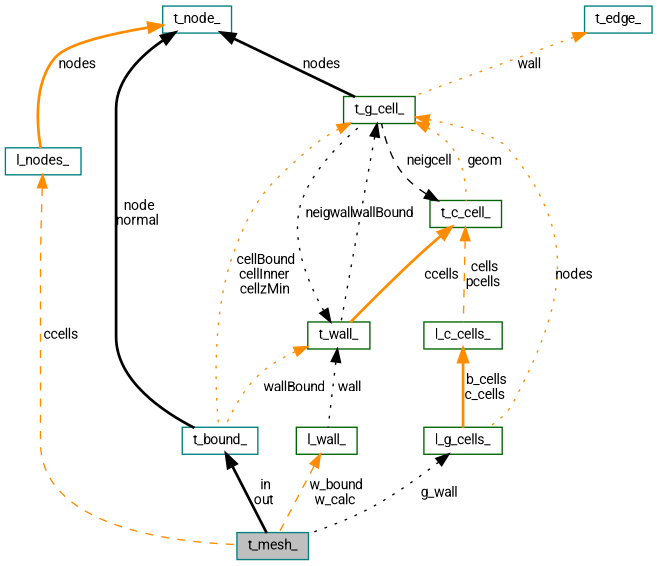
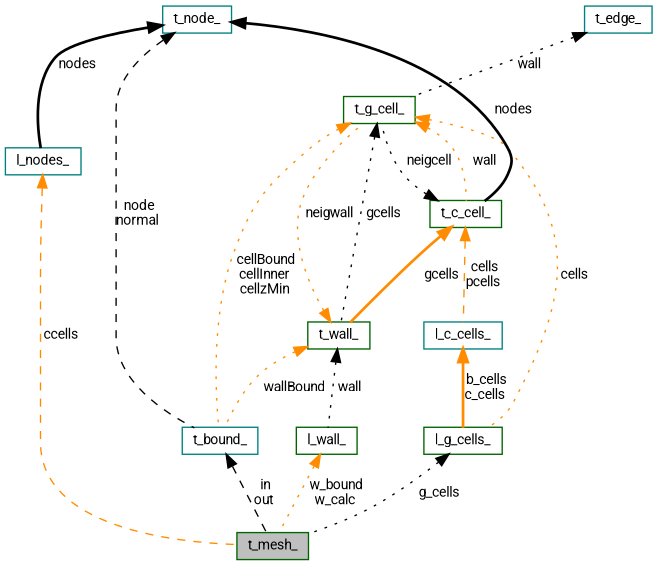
edge "l_nodes_" -> "t_node_": color darkorange -> black
edge "t_g_cell_" -> "t_edge_": color darkorange -> black
edge "t_g_cell_" -> "t_node_": now "t_c_cell_" -> "t_node_"
edge "t_c_cell_" -> "t_g_cell_": label " geom" -> " wall"
edge "t_g_cell_" -> "t_c_cell_": style dashed -> dotted
edge "t_g_cell_" -> "t_wall_": color black -> darkorange
edge "t_wall_" -> "t_g_cell_": label " wallBound" -> " gcells"
edge "t_bound_" -> "t_node_": style bold -> dashed
edge "t_wall_" -> "t_c_cell_": label " ccells" -> " gcells"
edge "l_g_cells_" -> "t_g_cell_": label " nodes" -> " cells"
node "l_c_cells_": color darkgreen -> teal
edge "t_mesh_" -> "l_g_cells_": label " g_wall" -> " g_cells"
edge "t_mesh_" -> "t_bound_": style bold -> dashed
edge "t_mesh_" -> "l_wall_": style dashed -> dotted
node "t_mesh_": color teal -> darkgreen
